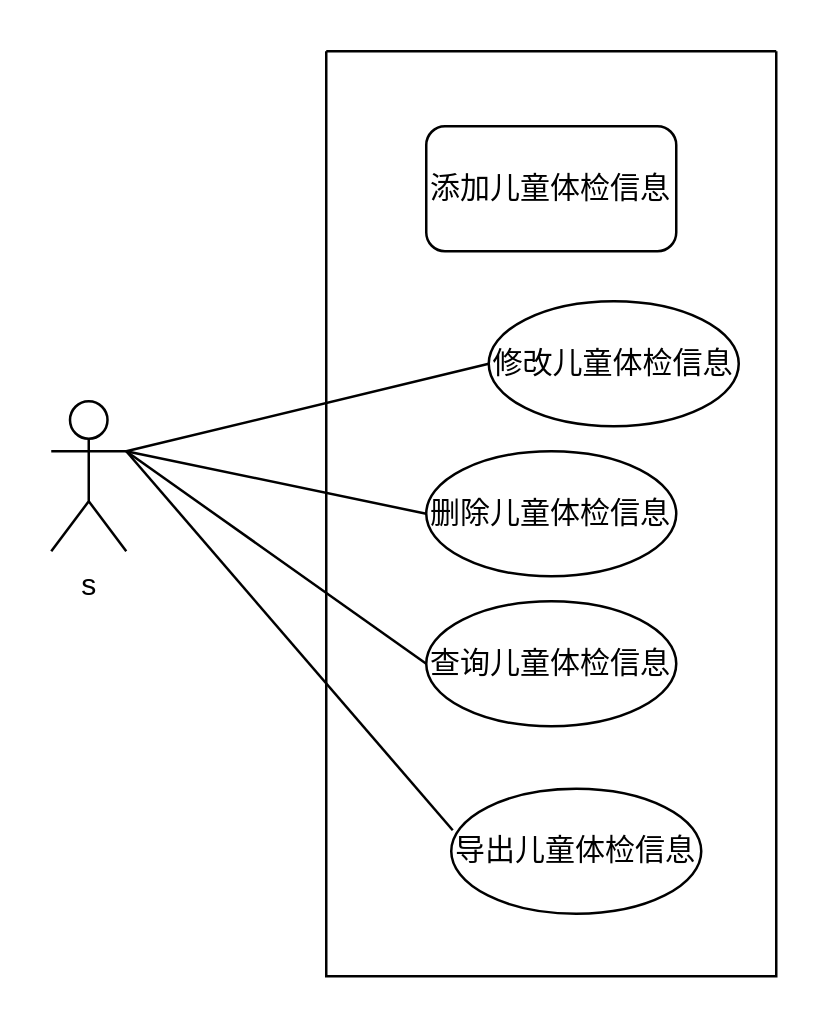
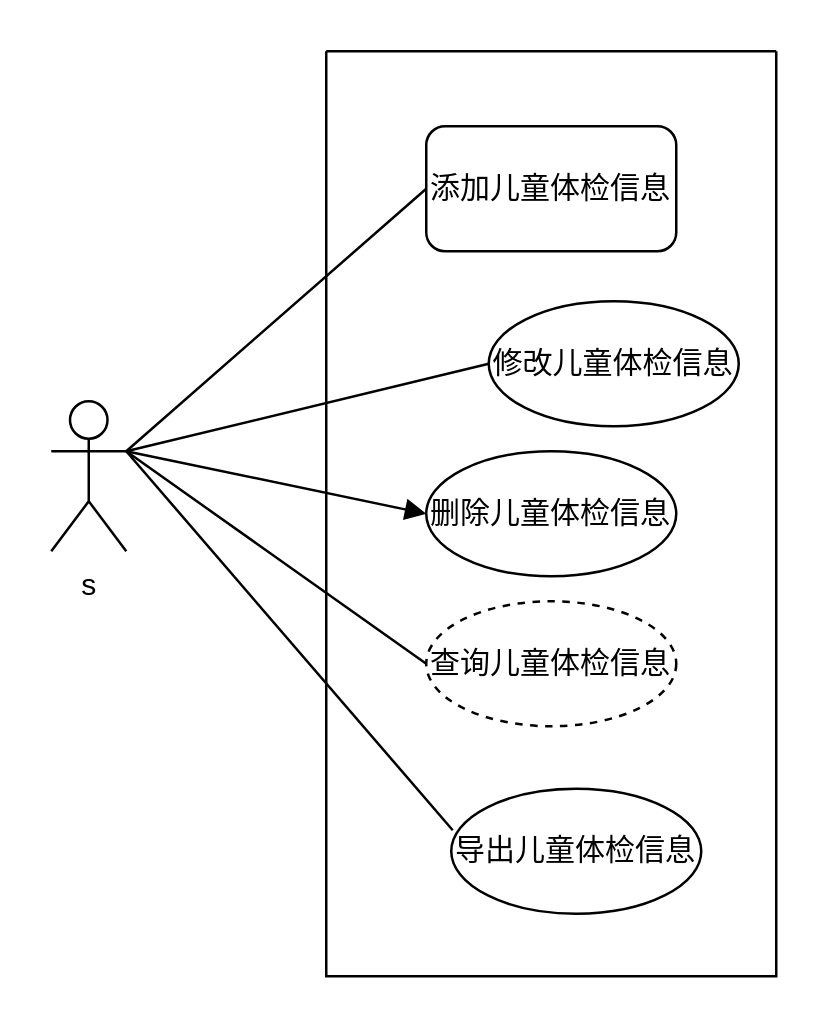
edge "添加儿童体检信息" -- "s": added
edge "s" -- "删除儿童体检信息": arrowhead none -> block
node "查询儿童体检信息": style solid -> dashed
